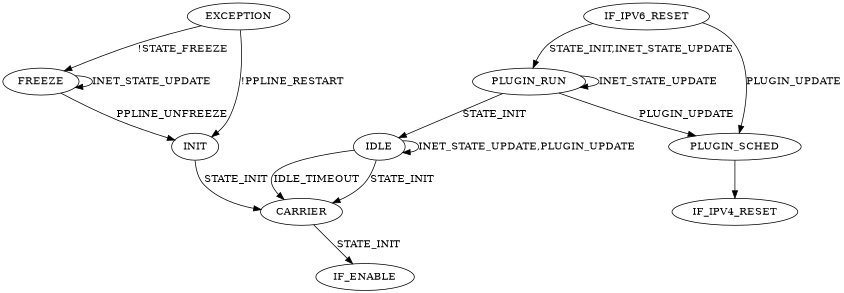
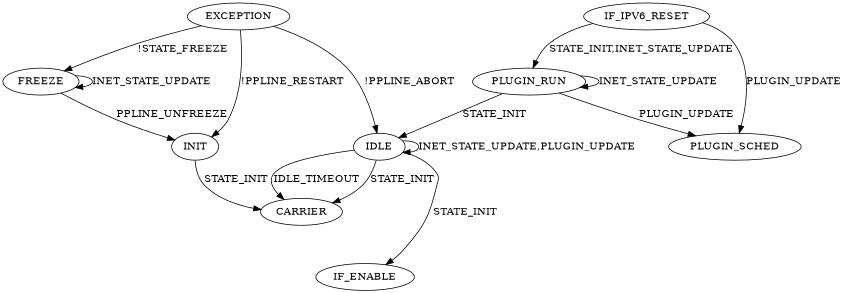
edge "EXCEPTION" -> "IDLE": added, label "!PPLINE_ABORT"
node "IF_IPV4_RESET": removed
edge "CARRIER" -> "IF_ENABLE": now "IDLE" -> "IF_ENABLE"
